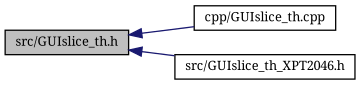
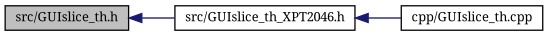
edge "cpp/GUIslice_th.cpp" -> "src/GUIslice_th.h": now "cpp/GUIslice_th.cpp" -> "src/GUIslice_th_XPT2046.h"
